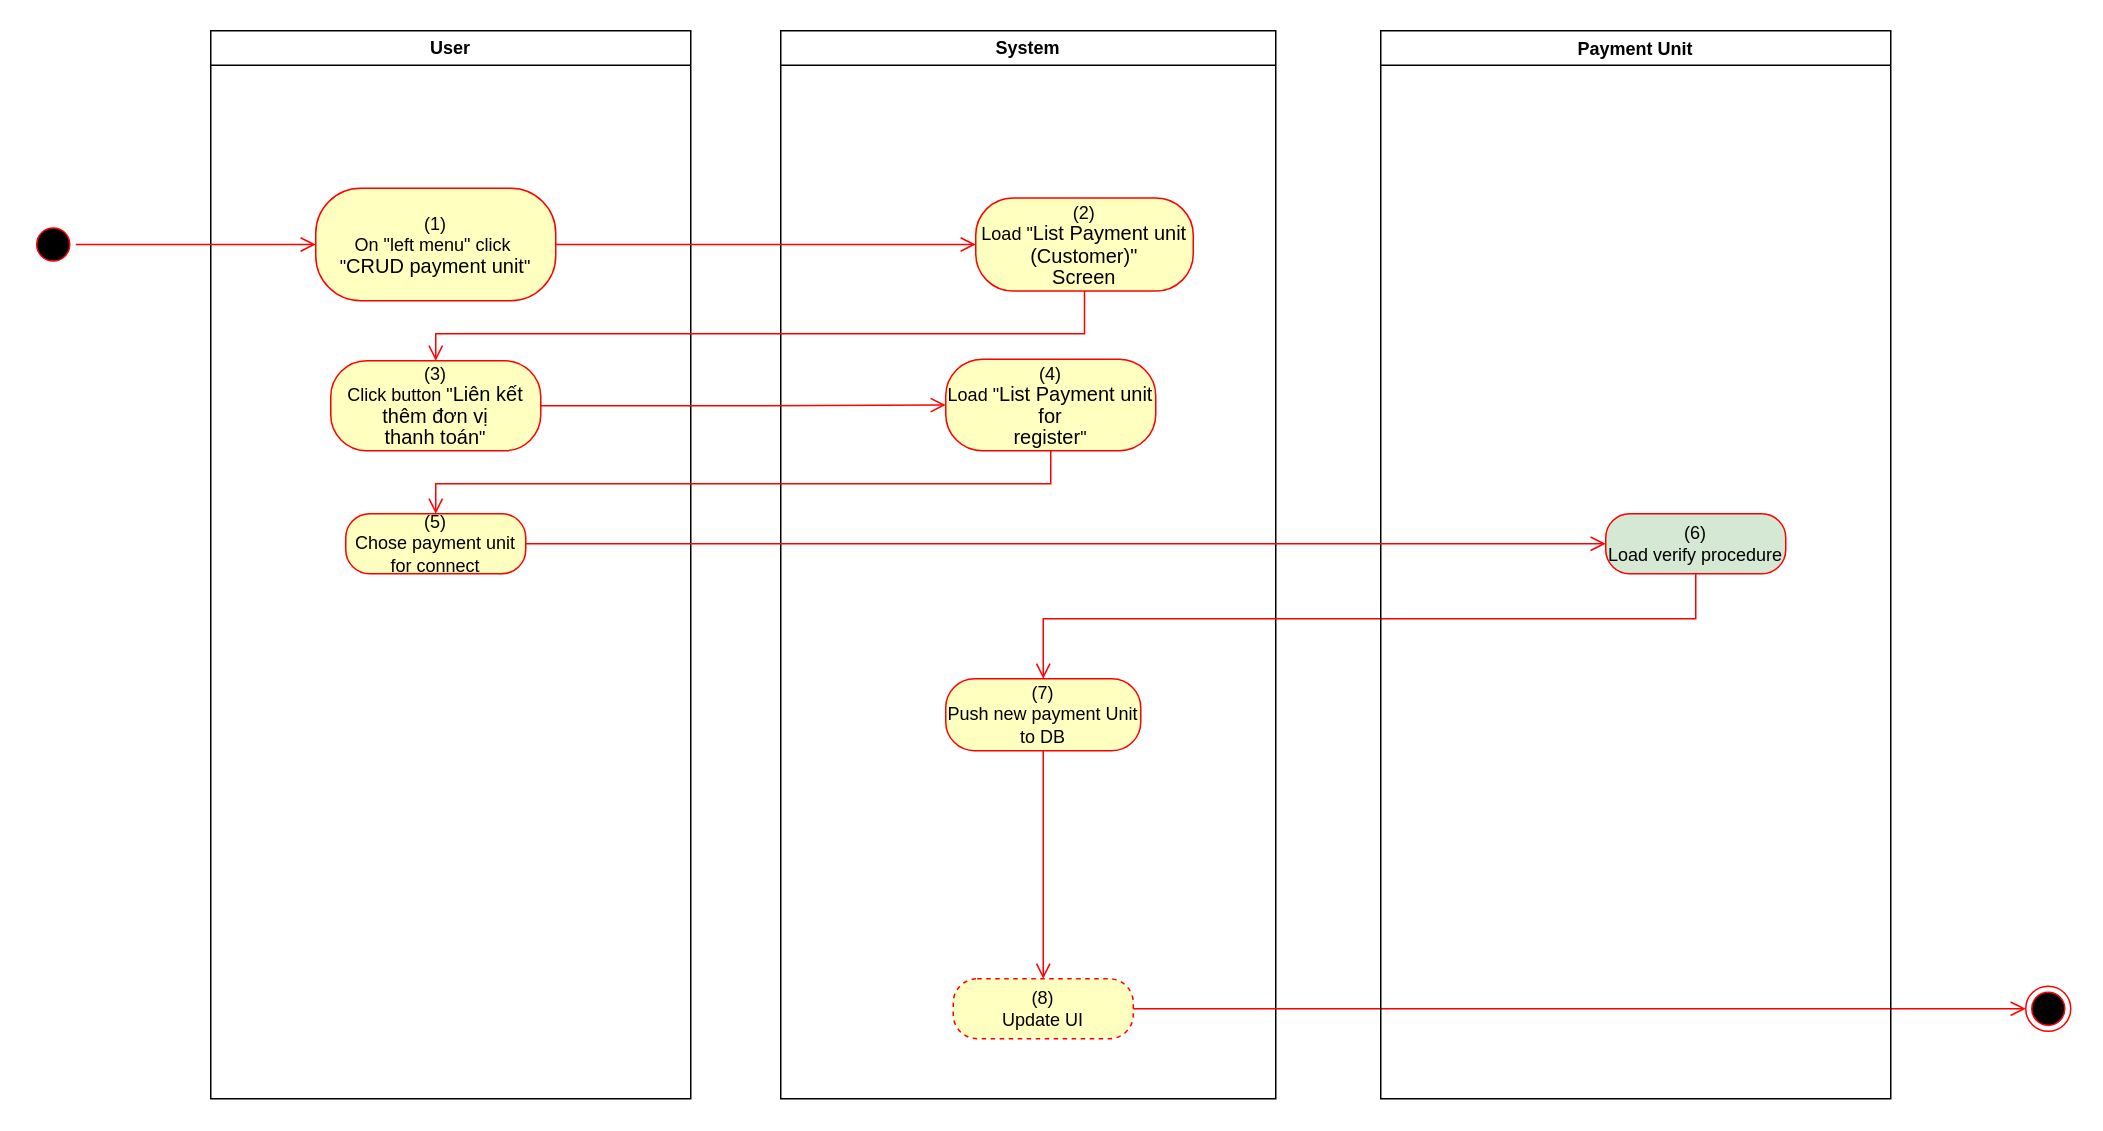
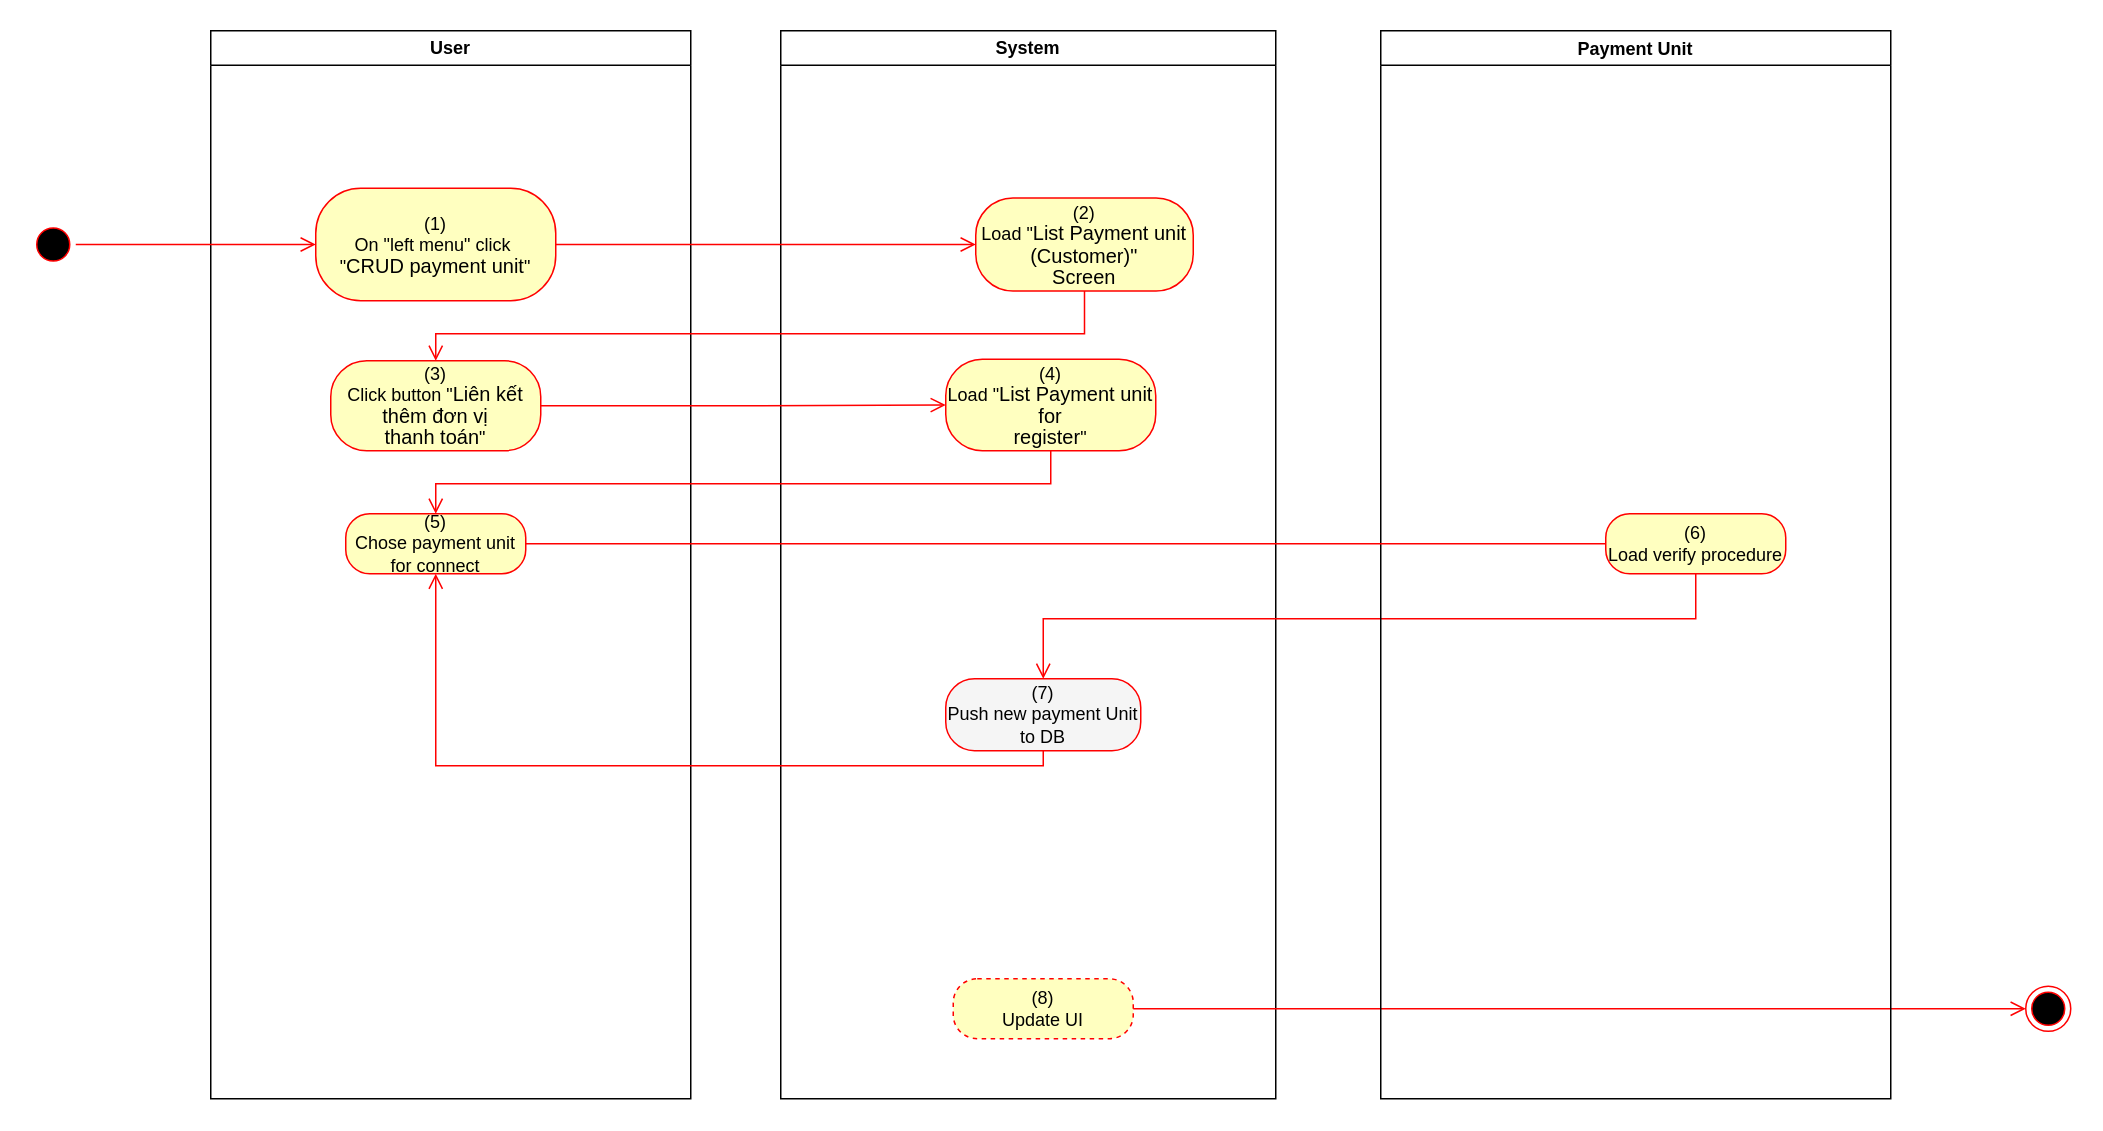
edge "(5) Chose payment unit for connect" -> "(6) Load verify procedure": arrowhead open -> none
node "(6) Load verify procedure": fillcolor #d5e8d4 -> #ffffc0
node "(7) Push new payment Unit to DB": fillcolor #ffffc0 -> #f5f5f5
edge "(7) Push new payment Unit to DB" -> "(8) Update UI": now "(7) Push new payment Unit to DB" -> "(5) Chose payment unit for connect"
